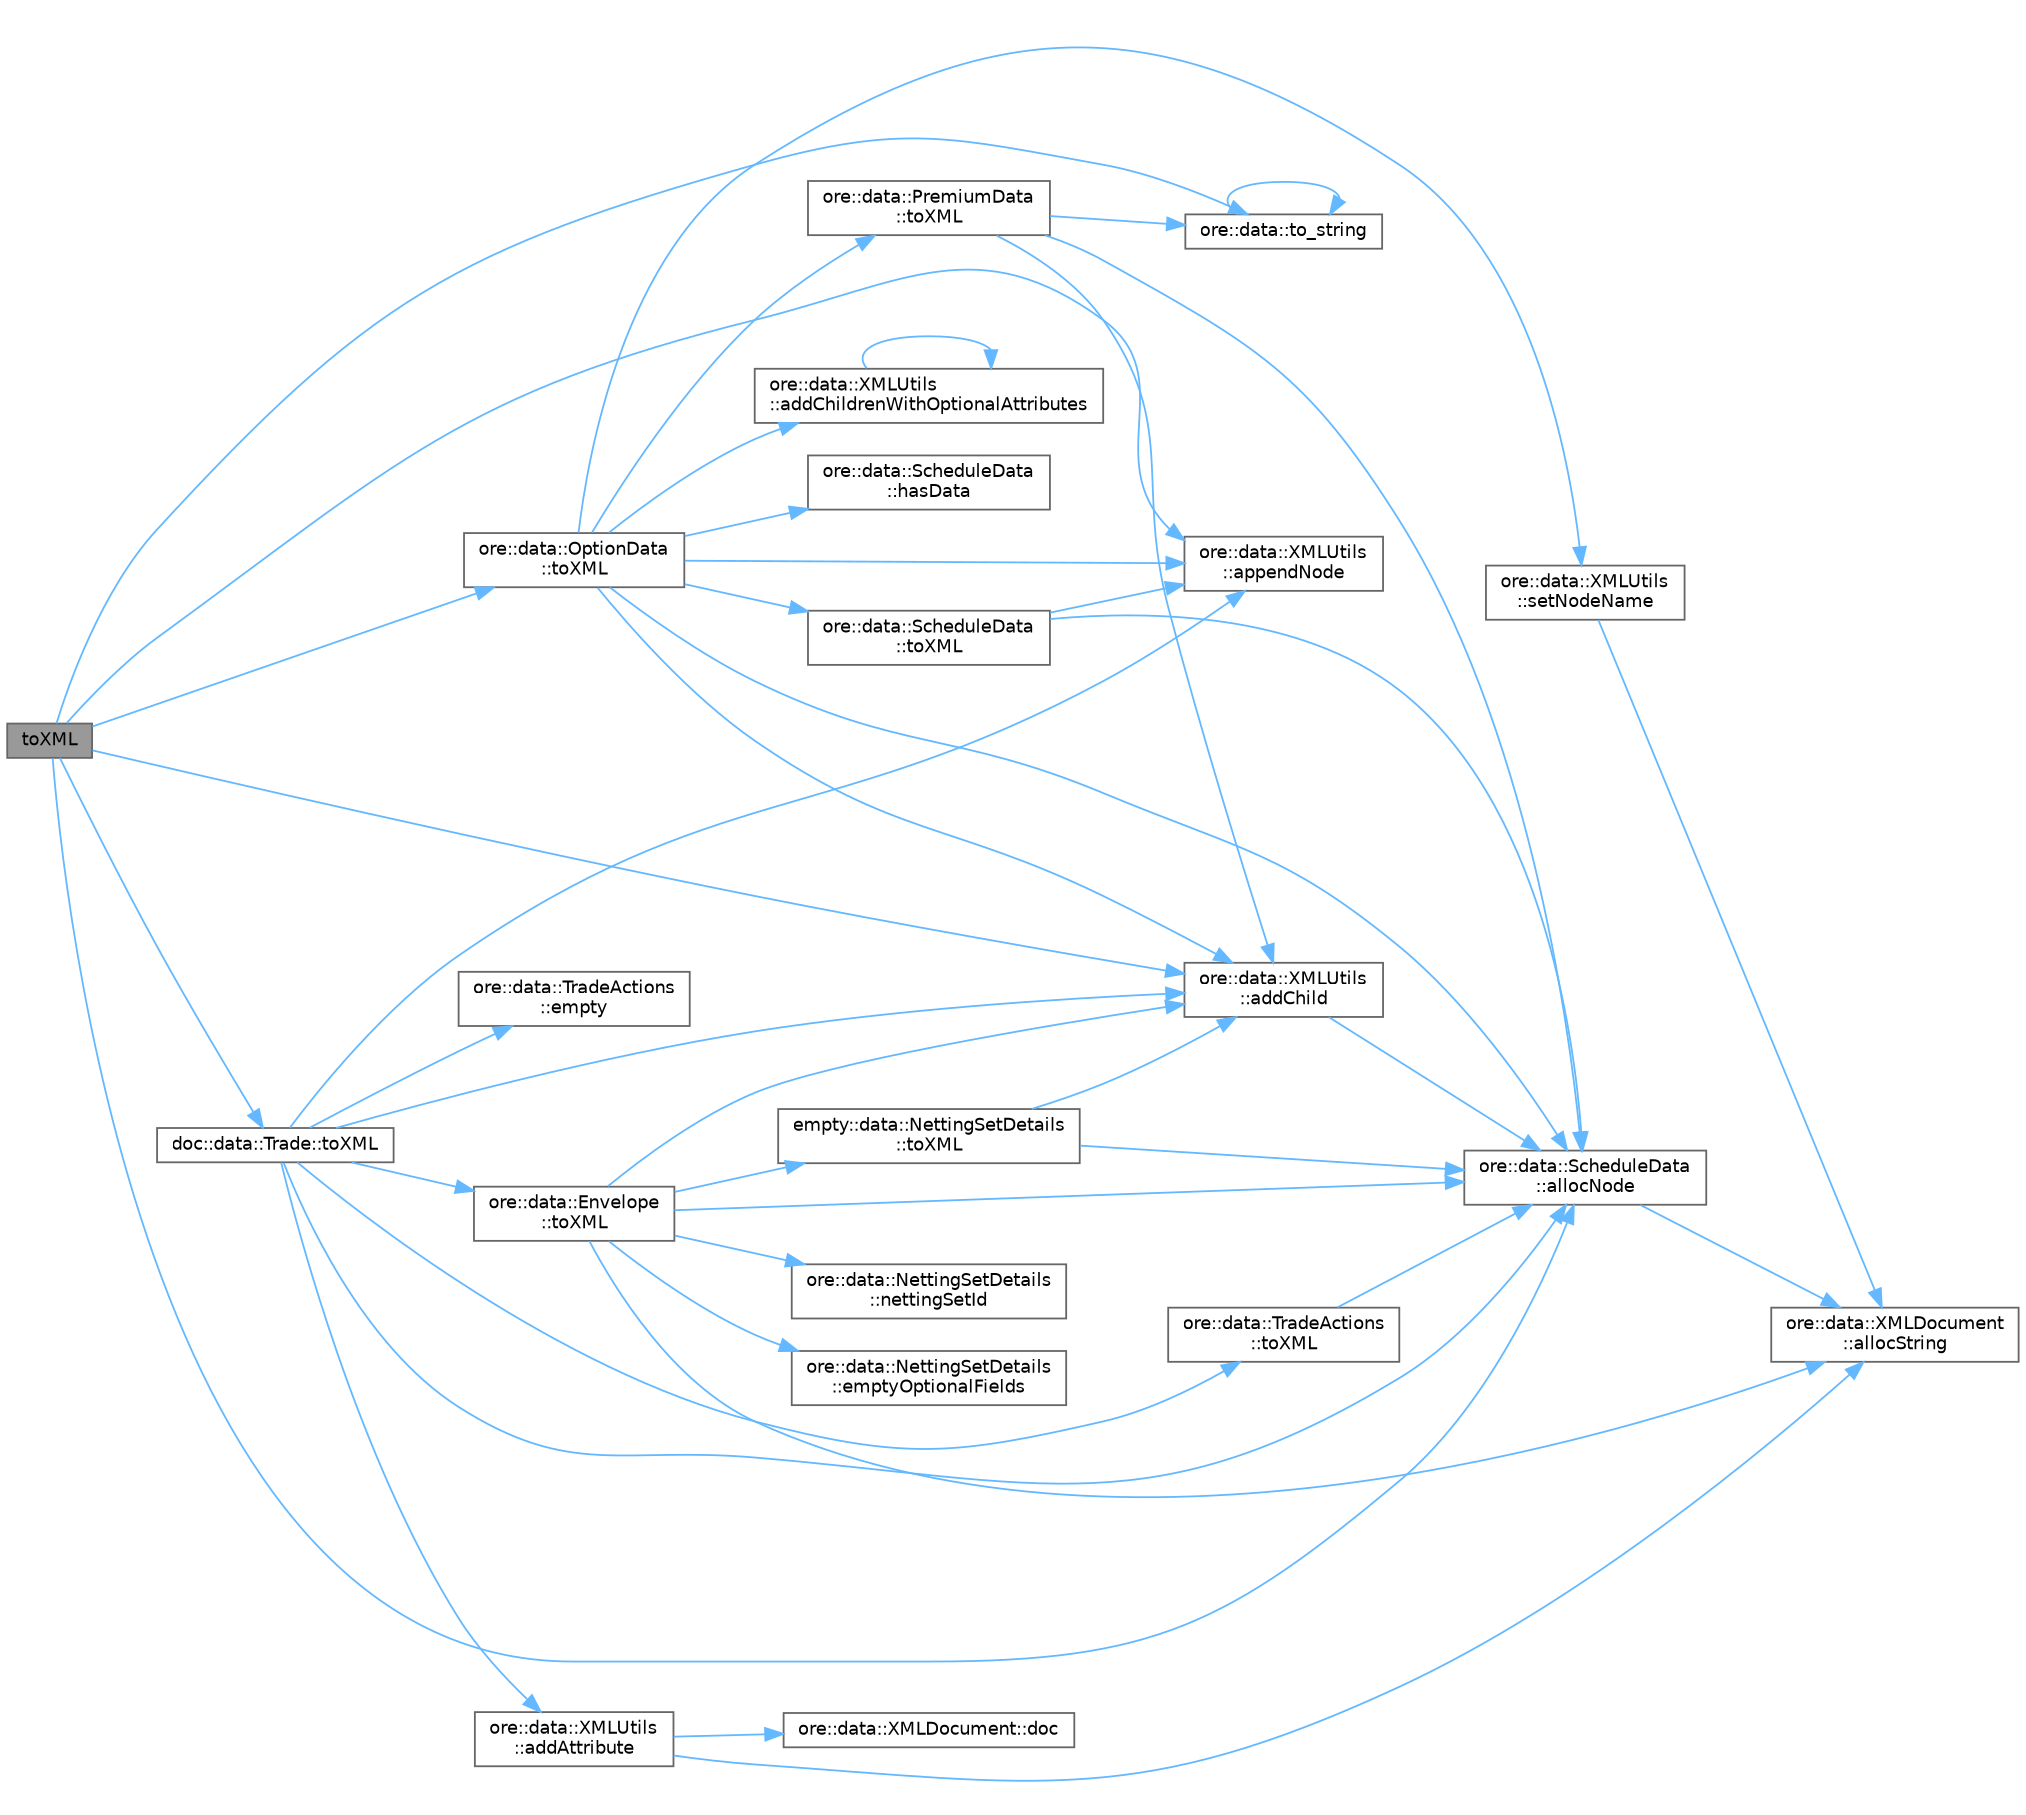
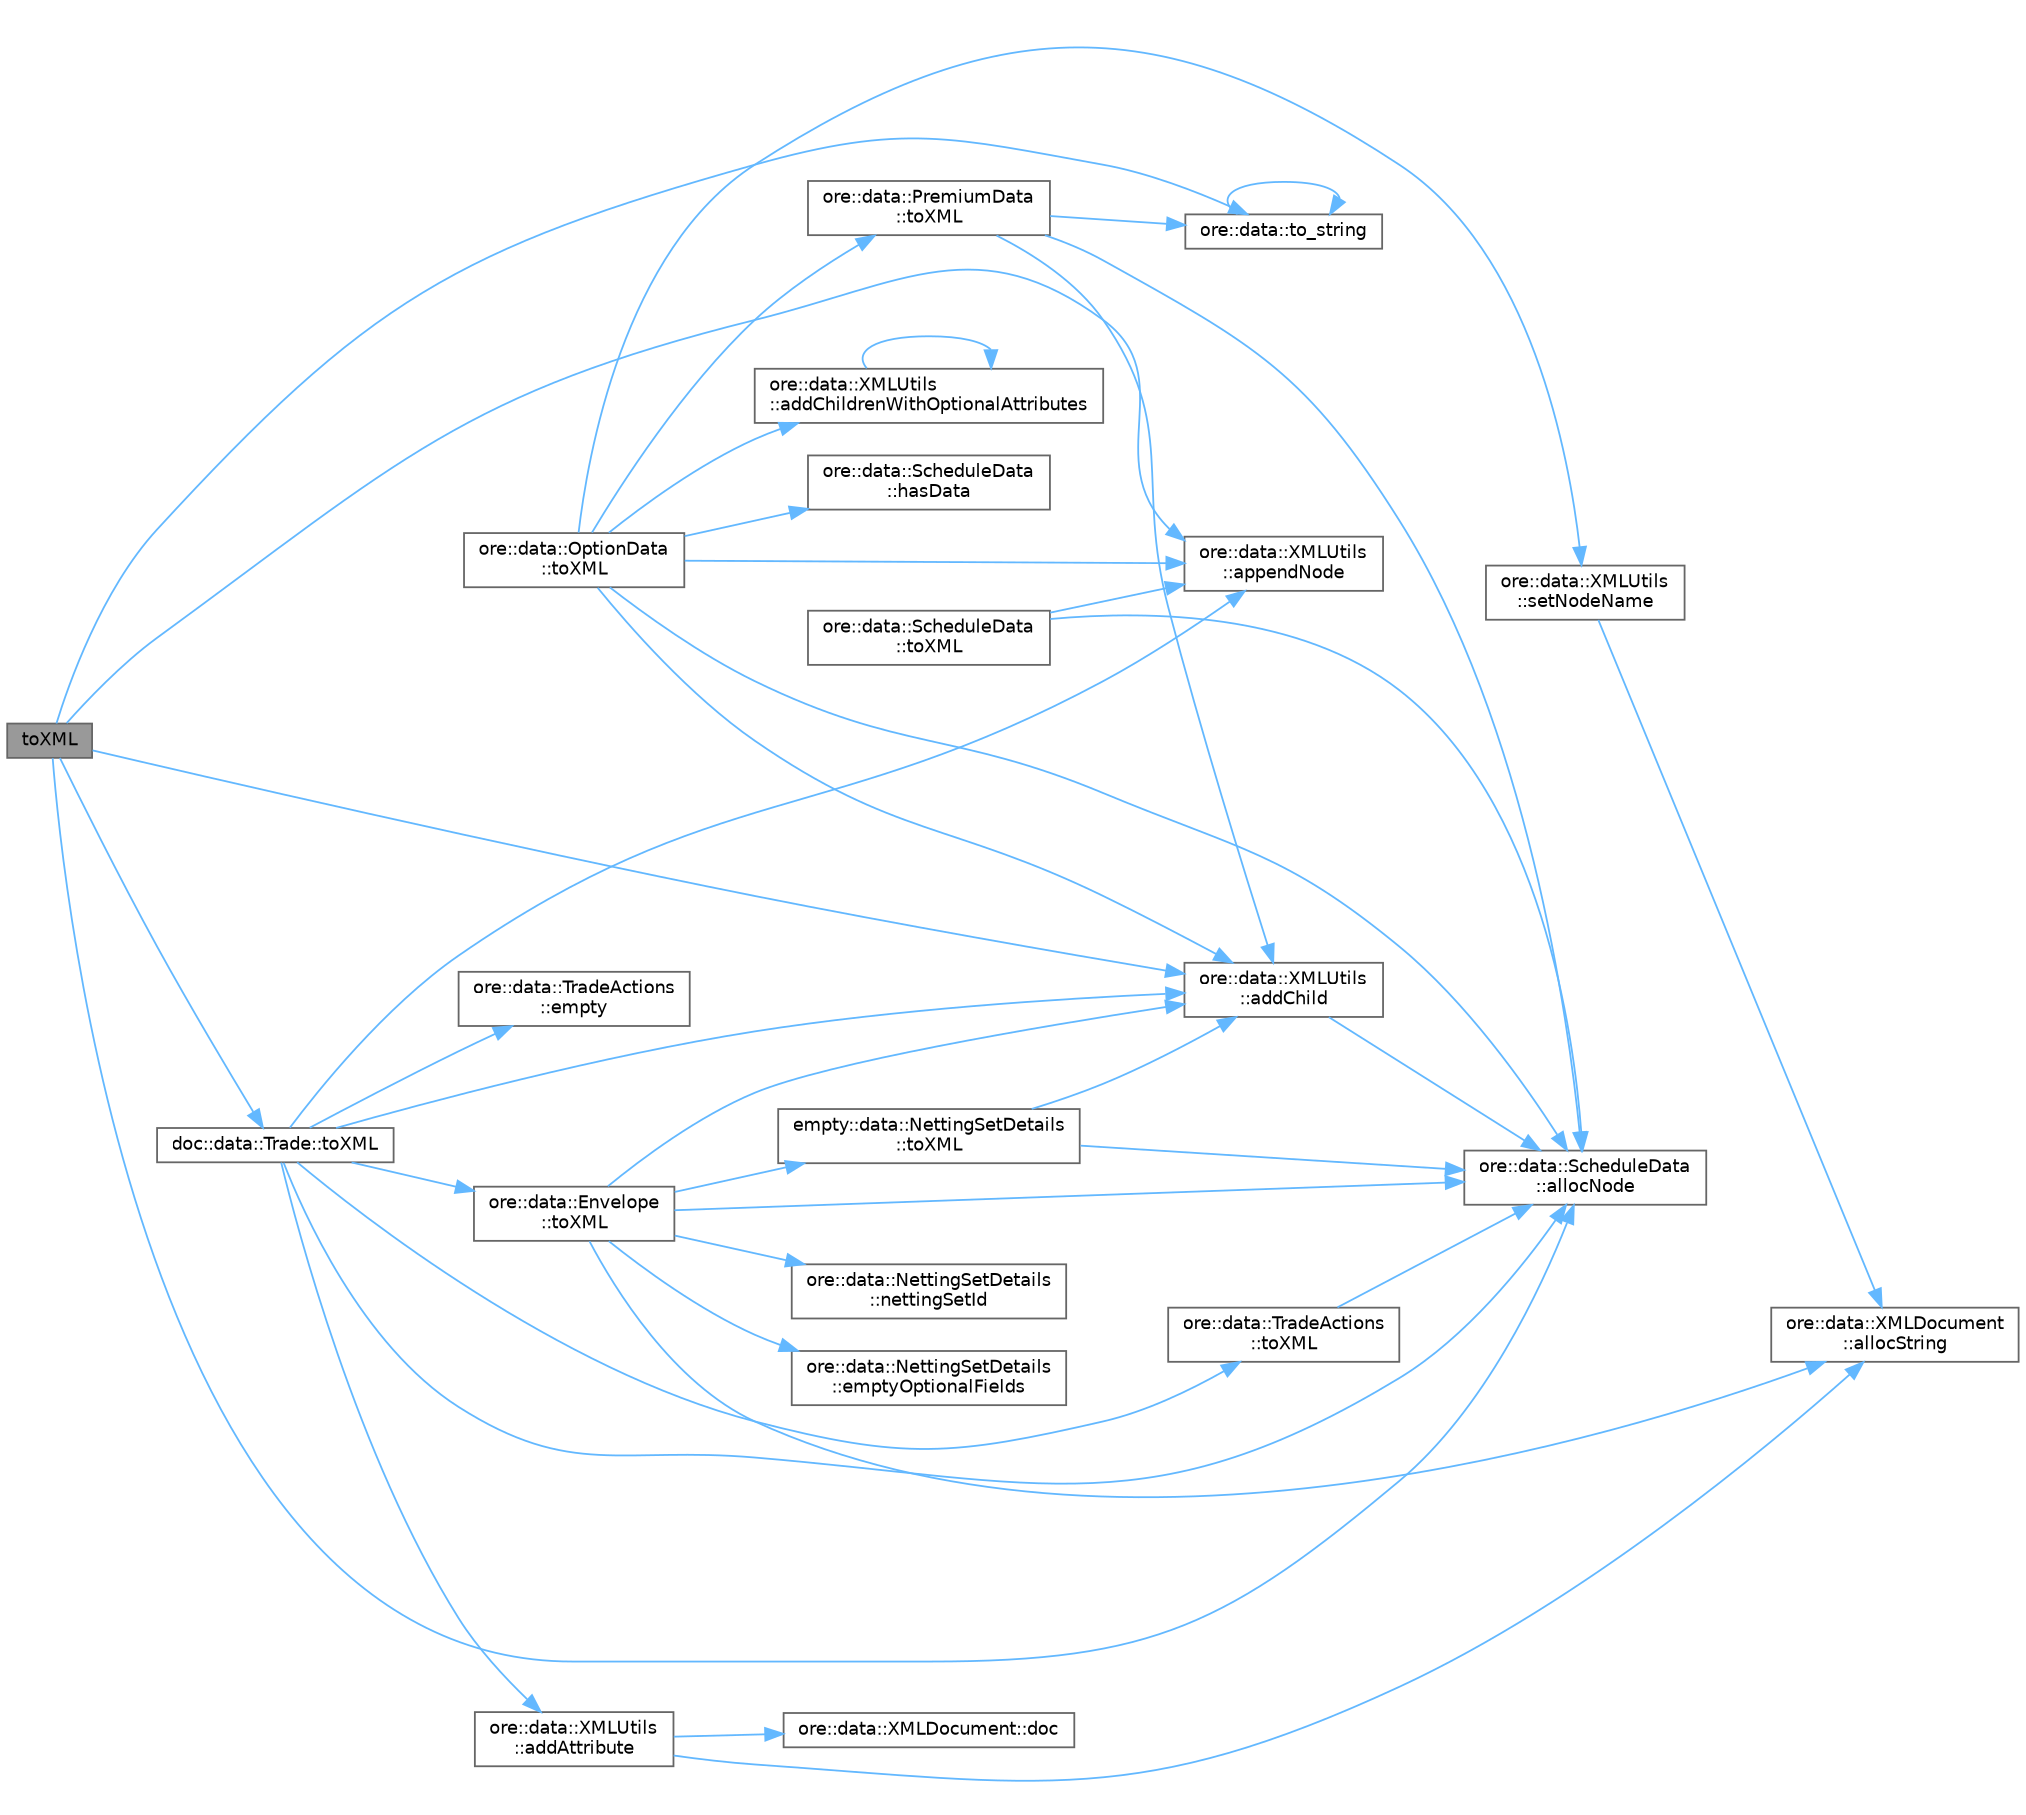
edge "ore::data::OptionData ::toXML" -> "ore::data::ScheduleData ::toXML": removed
edge "toXML" -> "ore::data::OptionData ::toXML": removed
edge "ore::data::ScheduleData ::allocNode" -> "ore::data::XMLDocument ::allocString": removed
